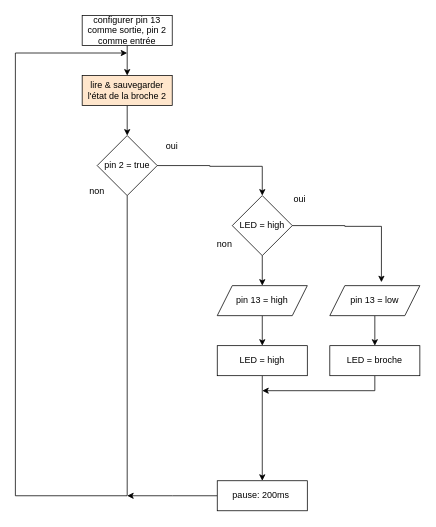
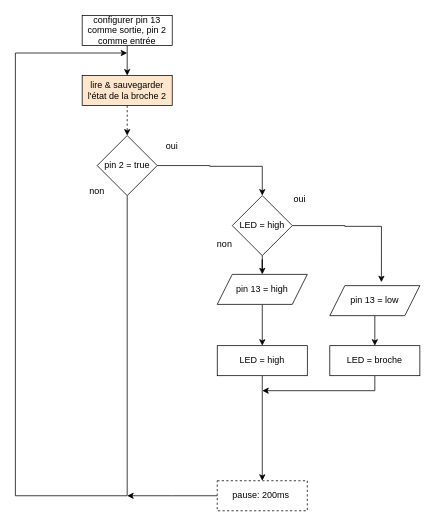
edge "lire & sauvegarder l'état de la broche 2" -> "pin 2 = true": style solid -> dashed
node "pin 13 = high": moved (262, 300) -> (262, 289)
node "pause: 200ms": style solid -> dashed
